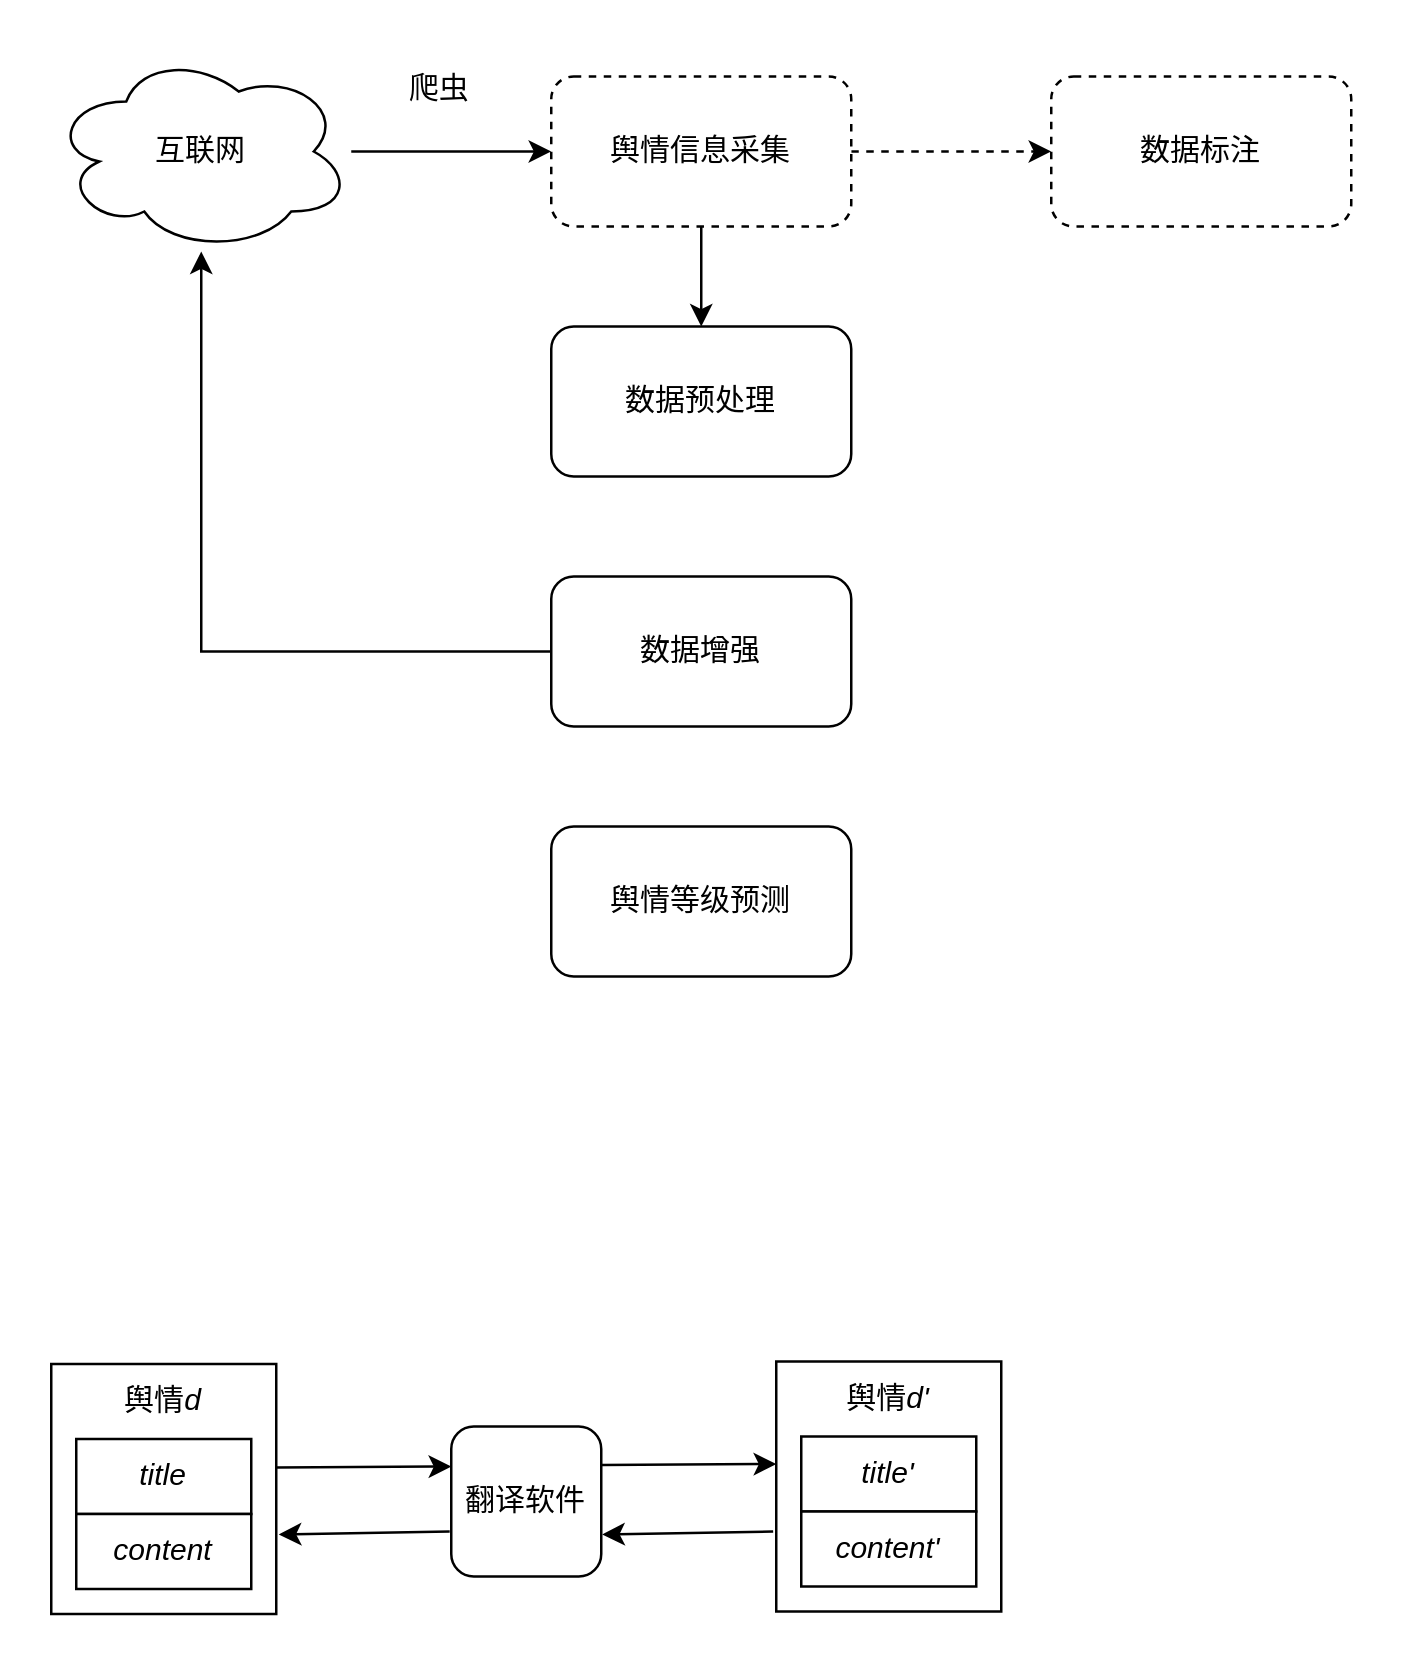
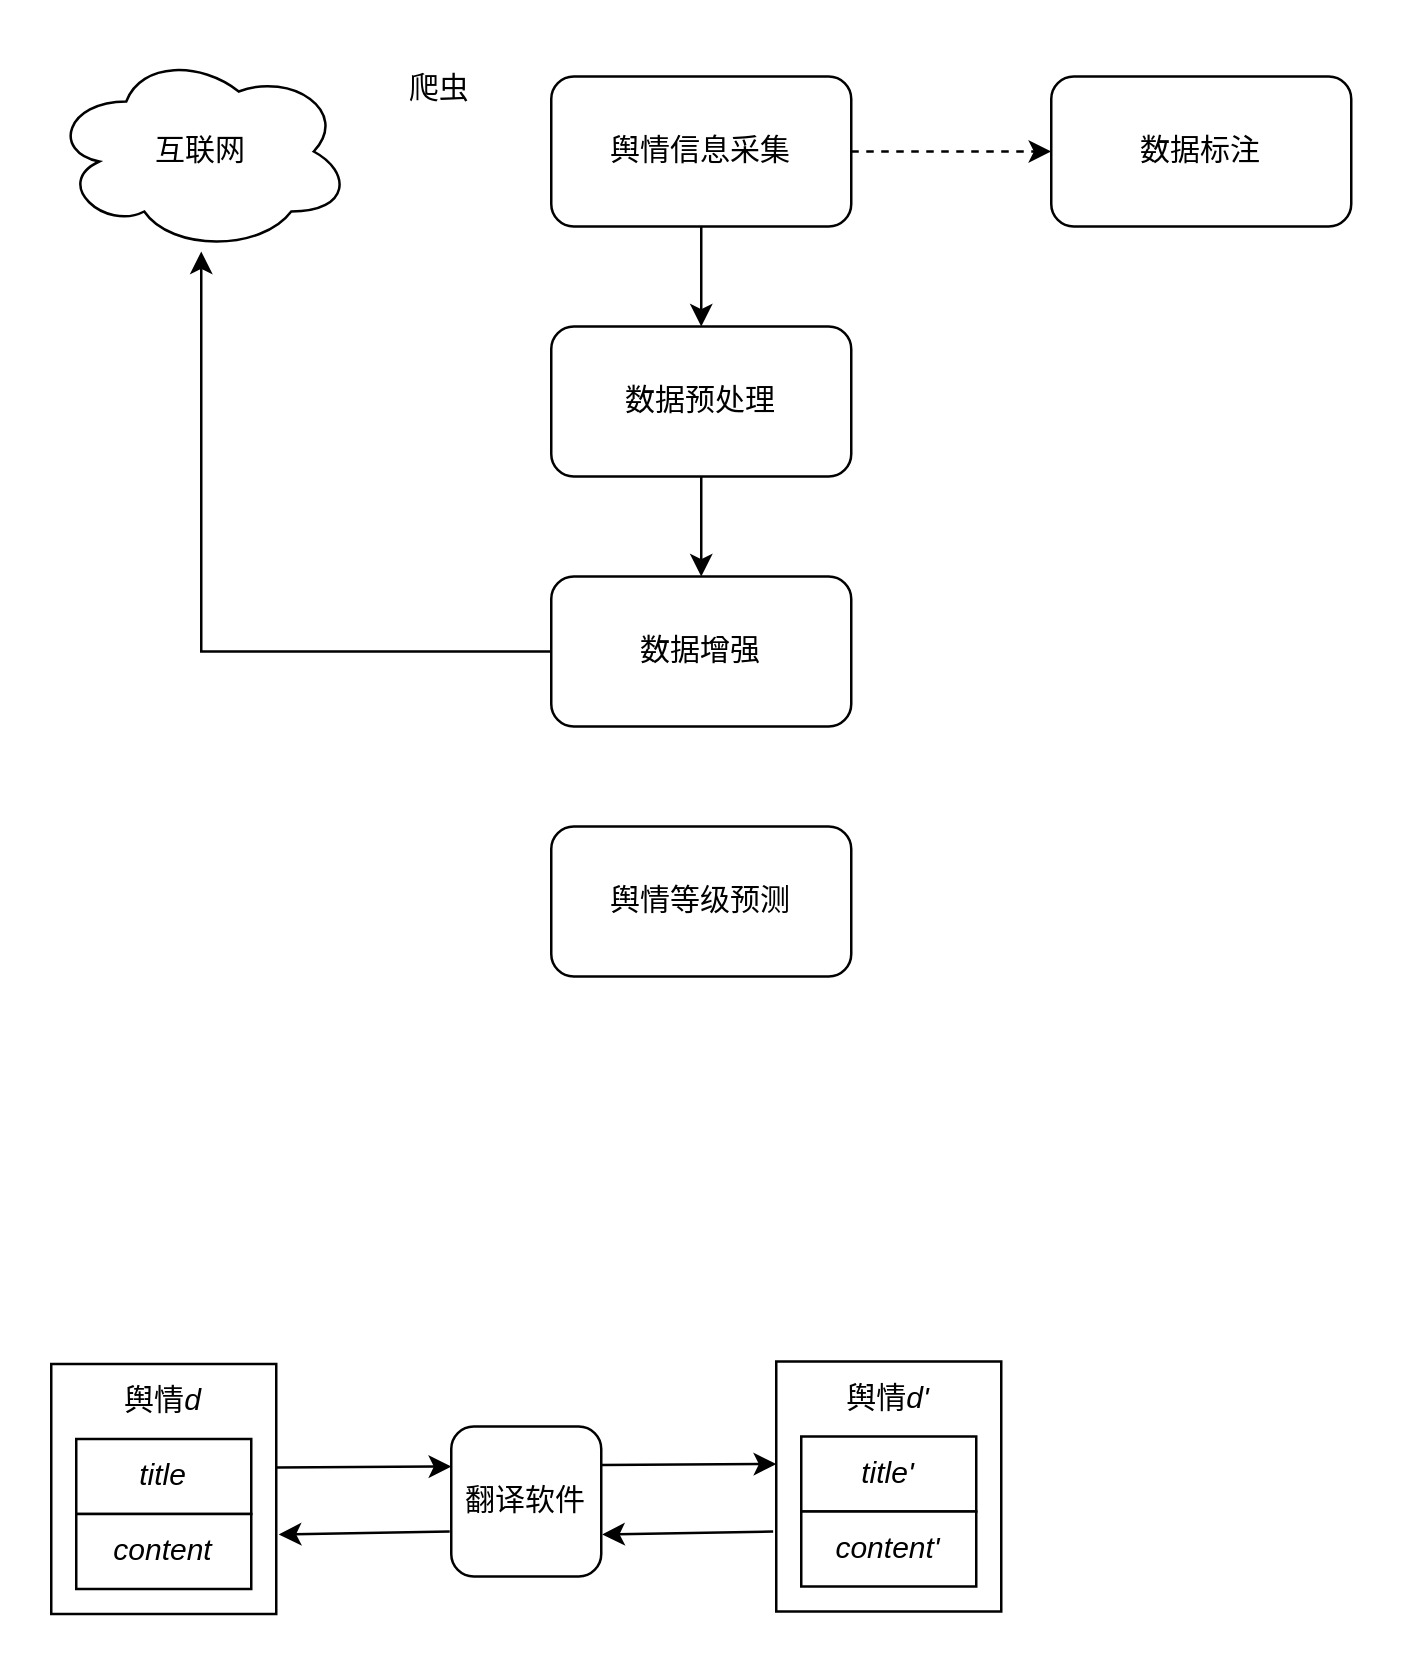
edge "互联网" -> "舆情信息采集": removed
node "舆情信息采集": style dashed -> solid
node "数据标注": style dashed -> solid
edge "数据预处理" -> "数据增强": added
